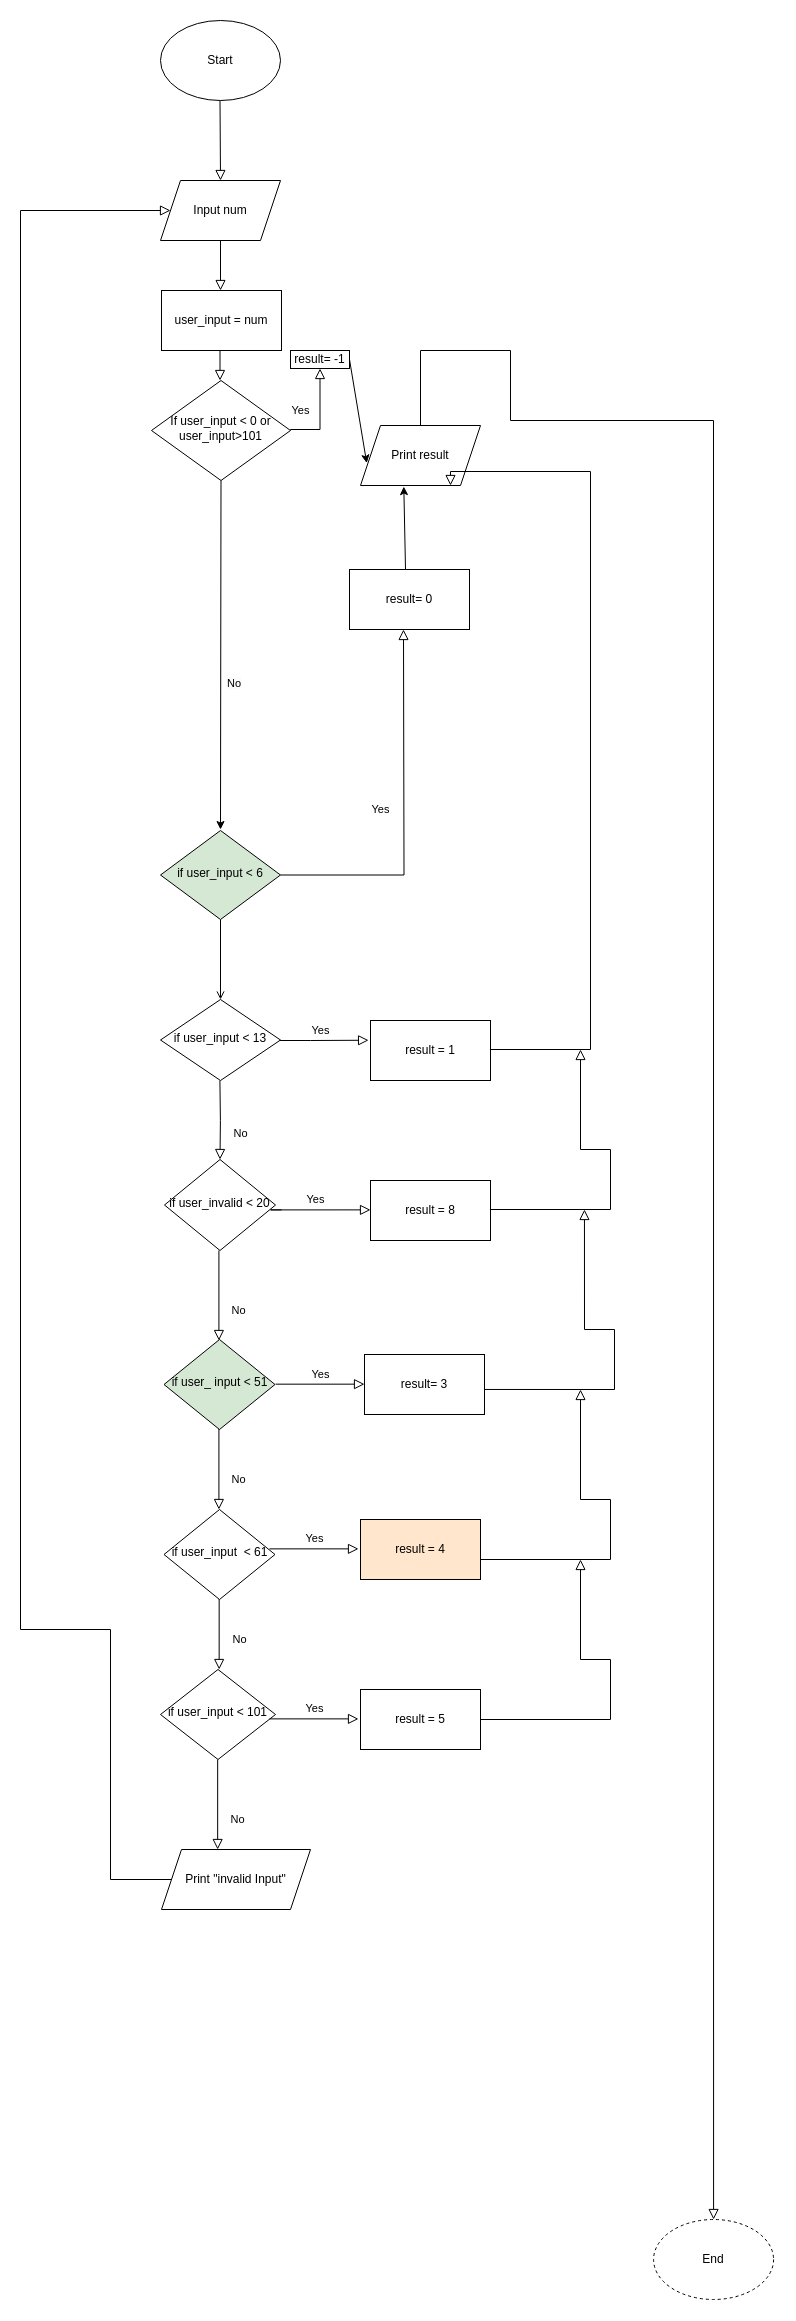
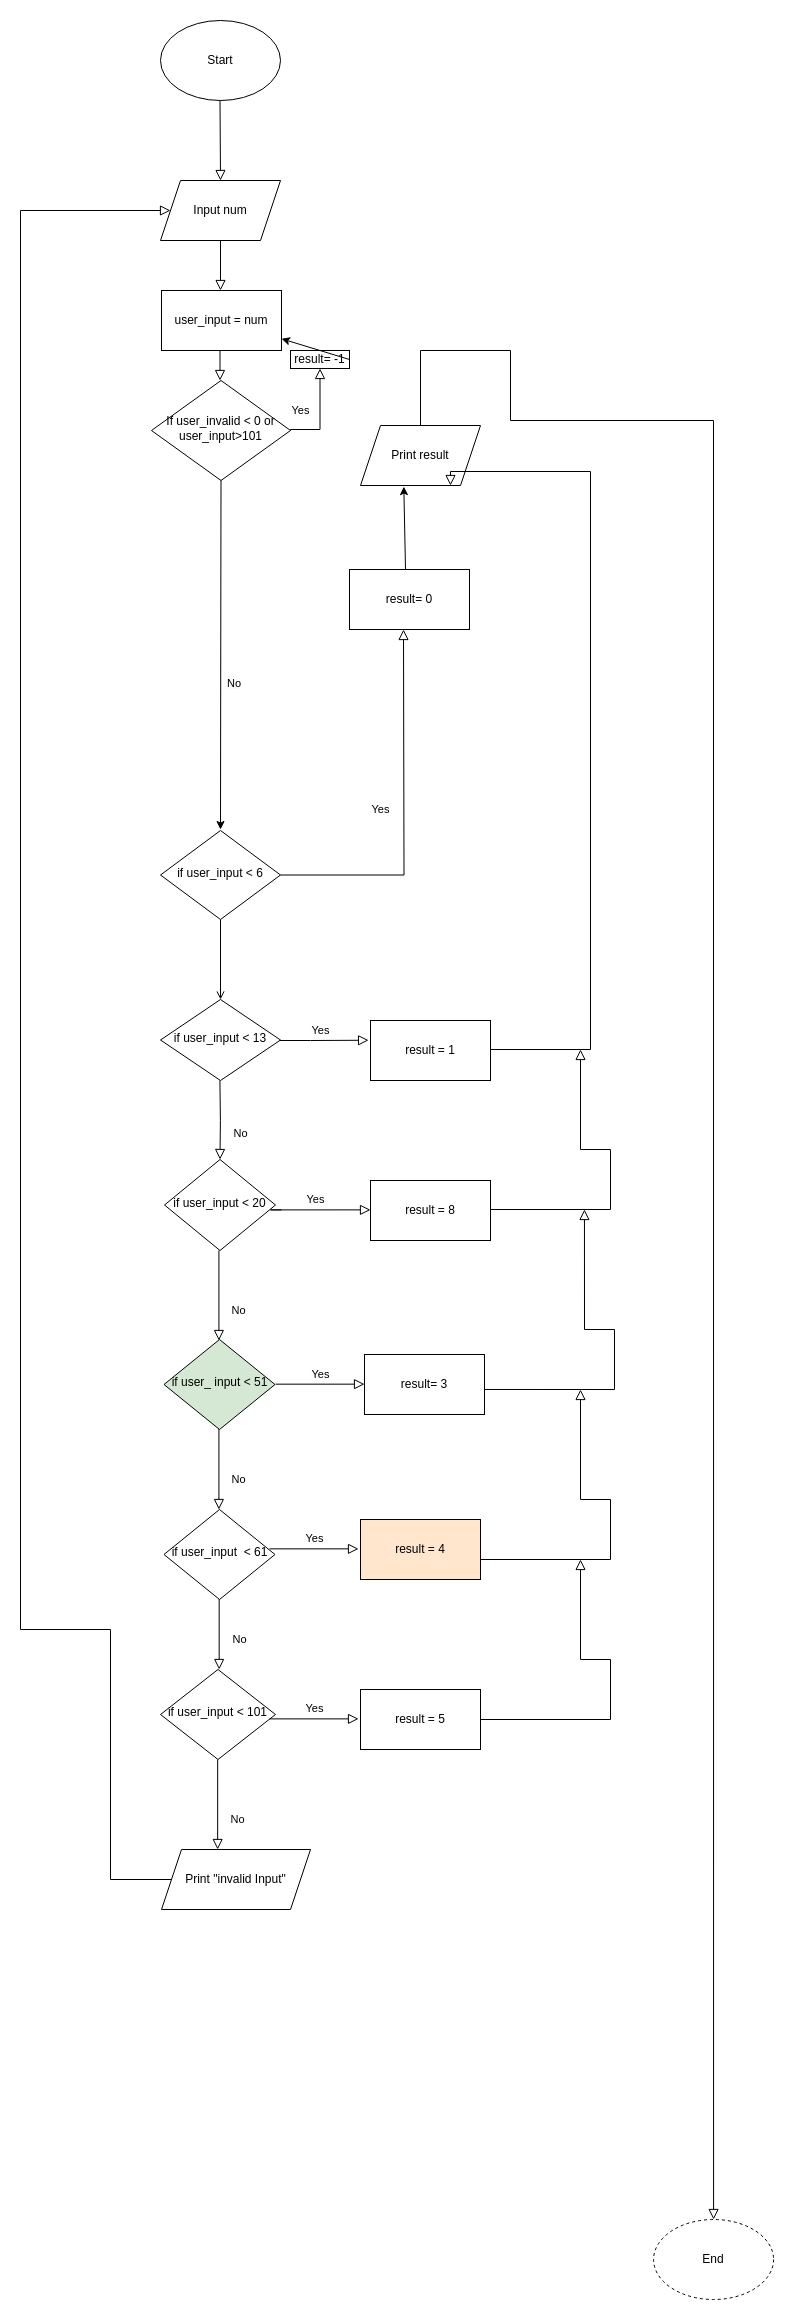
edge "result= -1" -> "Print result": now "result= -1" -> "user_input = num"
node "If user_input < 0 or user_input>101": label "If user_input < 0 or user_input>101" -> "If user_invalid < 0 or user_input>101"
node "if user_input < 6": fillcolor #d5e8d4 -> #ffffff
node "if user_invalid < 20": label "if user_invalid < 20" -> "if user_input < 20"
